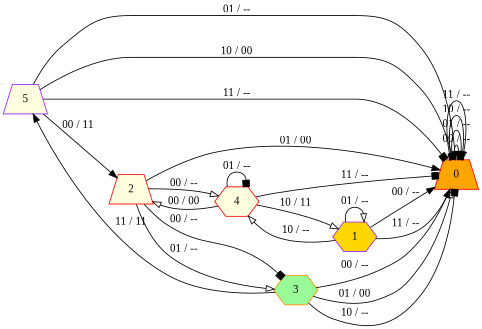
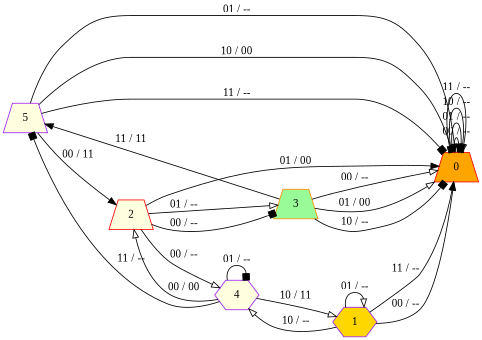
edge "4" -> "0": now "4" -> "5"
node "4": color red -> purple
node "3": shape hexagon -> trapezium
